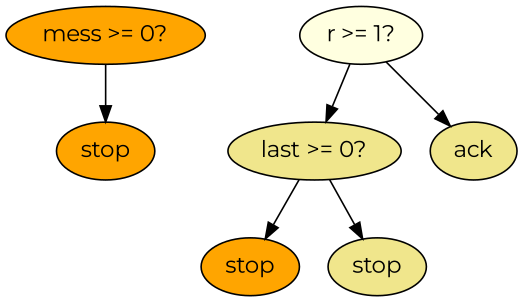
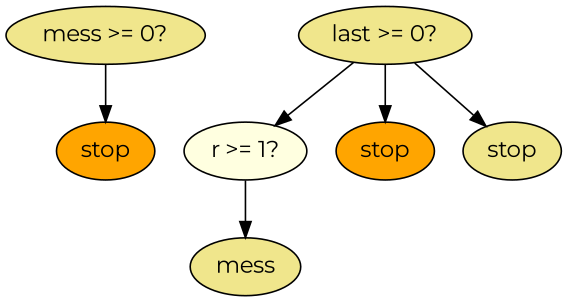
node "mess >= 0?": fillcolor orange -> khaki
edge "r >= 1?" -> "last >= 0?": reversed
node "ack": label "ack" -> "mess"
